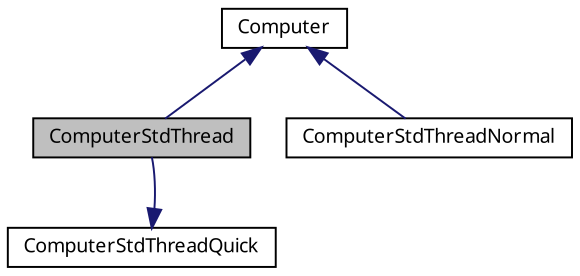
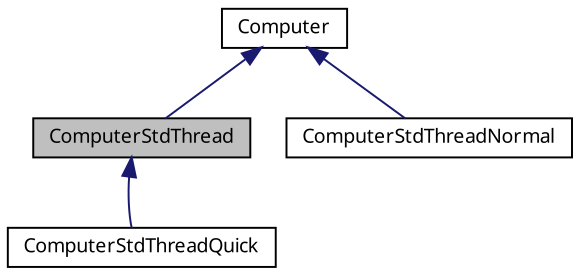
edge "ComputerStdThread" -> "ComputerStdThreadQuick": reversed
